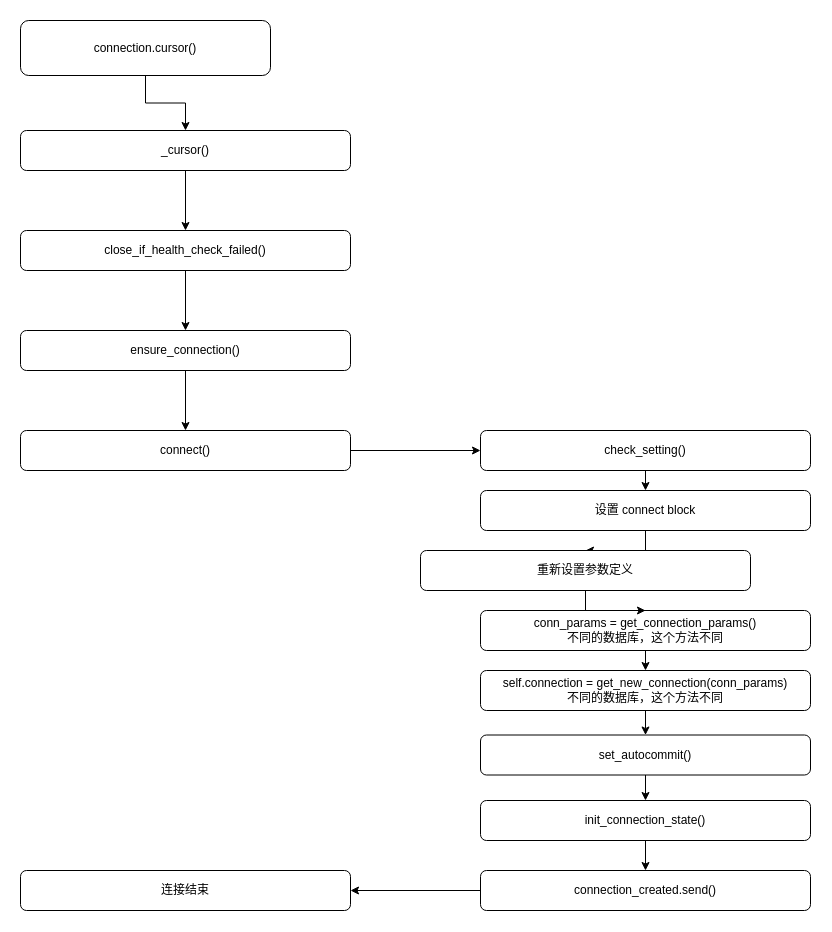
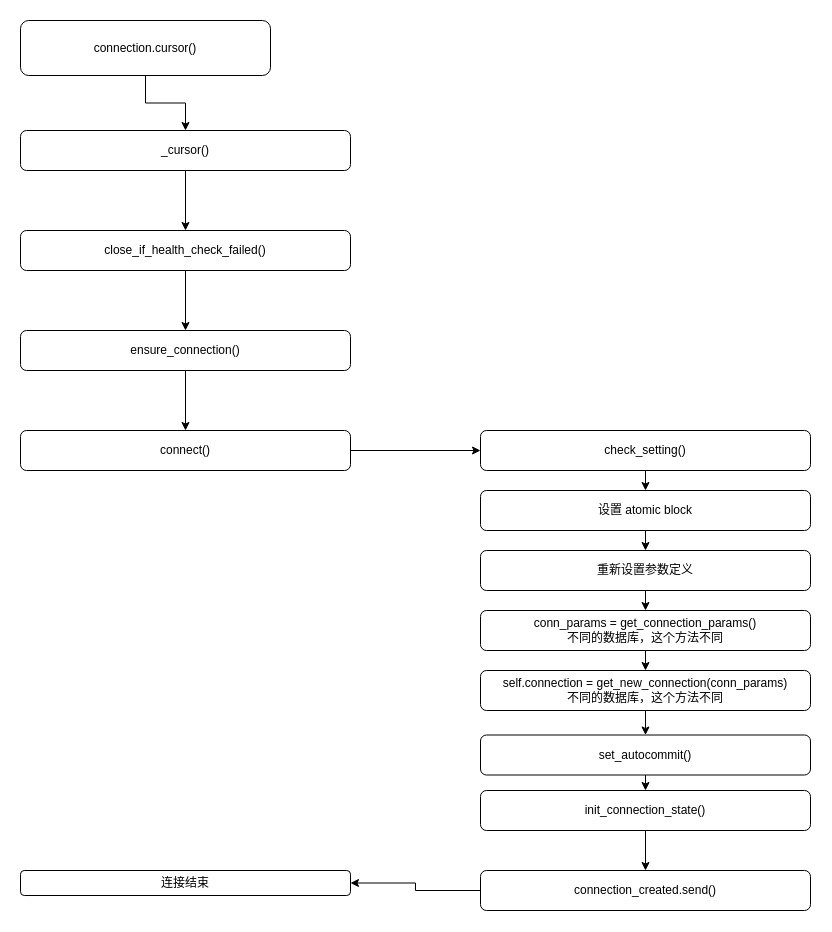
node "设置 connect block": label "设置 connect block" -> "设置 atomic block"
node "重新设置参数定义": moved (586, 571) -> (646, 571)
node "init_connection_state()": moved (646, 821) -> (646, 811)
node "连接结束": size 330x40 -> 330x25
